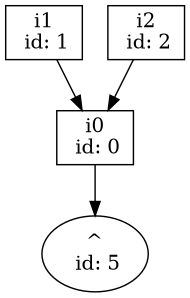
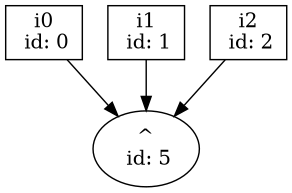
edge "i1 id: 1" -> "i0 id: 0": now "i1 id: 1" -> "^ id: 5"
edge "i2 id: 2" -> "i0 id: 0": now "i2 id: 2" -> "^ id: 5"
